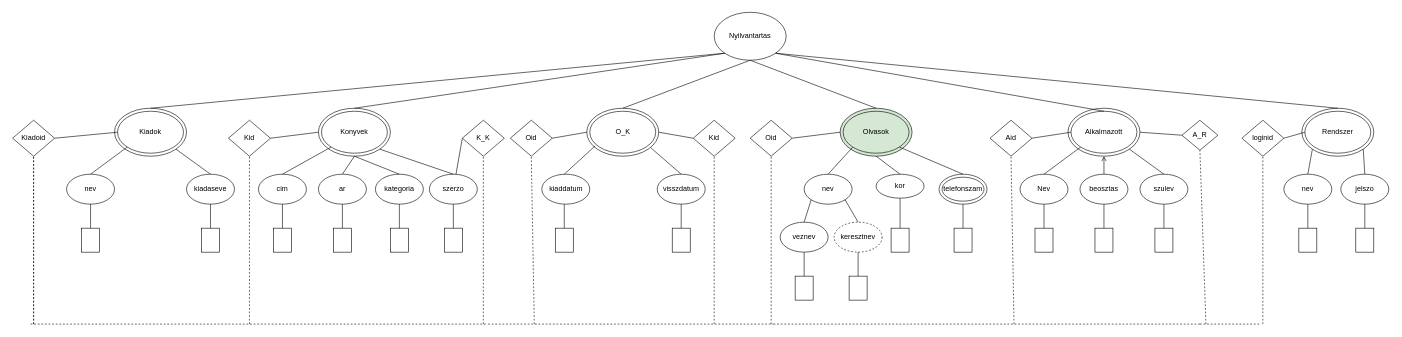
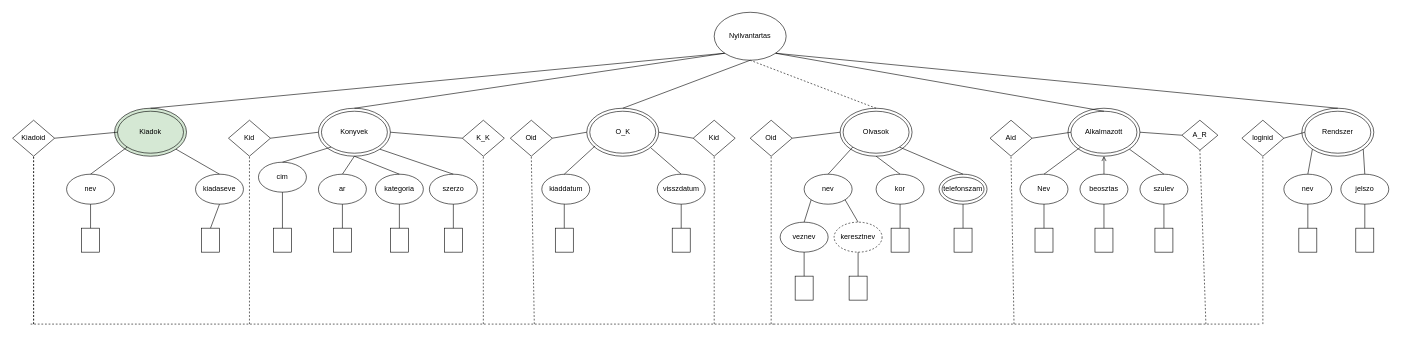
edge "Nyilvantartas" -- "Olvasok": style solid -> dashed
node "Kiadok": fillcolor #ffffff -> #d5e8d4
node "Olvasok": fillcolor #d5e8d4 -> #ffffff
edge "K_K" -- "szerzo": now "K_K" -- "Konyvek"
node "kor": size 48x24 -> 48x30
node "kiadaseve": moved (210, 189) -> (219, 189)
node "cim": moved (282, 189) -> (282, 177)
